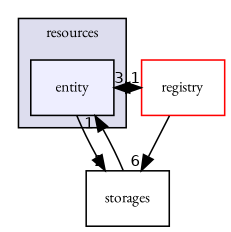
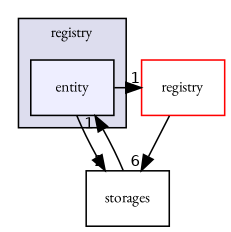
cluster "resources": label "resources" -> "registry"
edge "registry" -> "entity": removed
